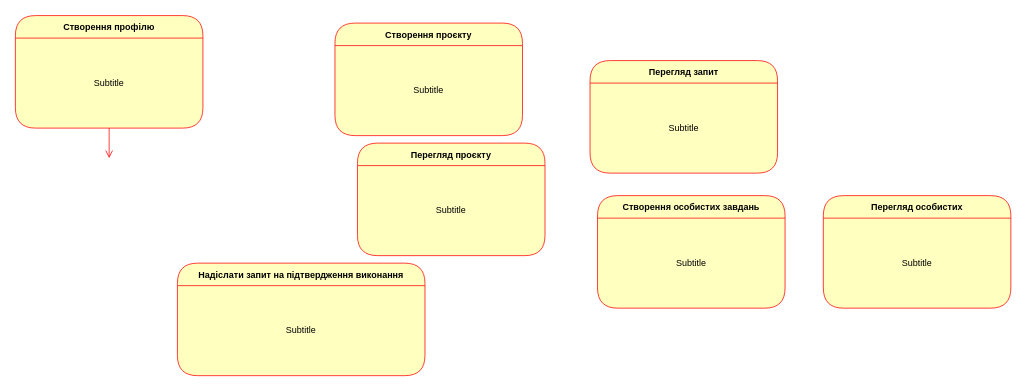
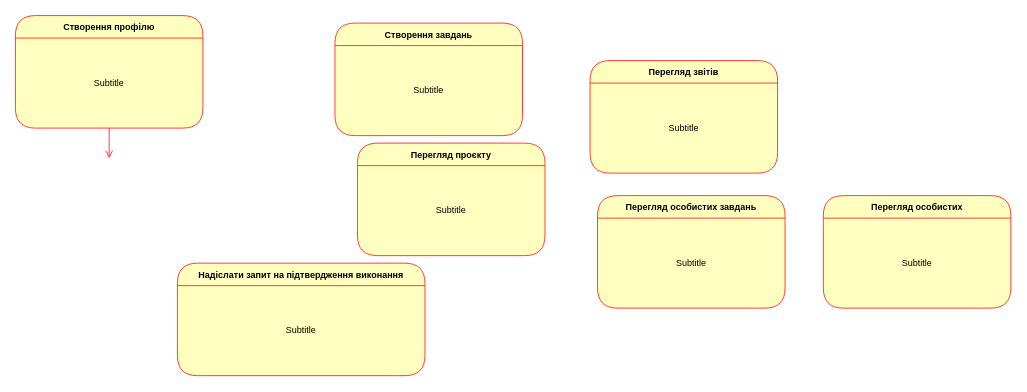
node "Створення проєкту": label "Створення проєкту" -> "Створення завдань"
node "Перегляд запит": label "Перегляд запит" -> "Перегляд звітів"
node "Створення особистих завдань": label "Створення особистих завдань" -> "Перегляд особистих завдань"
